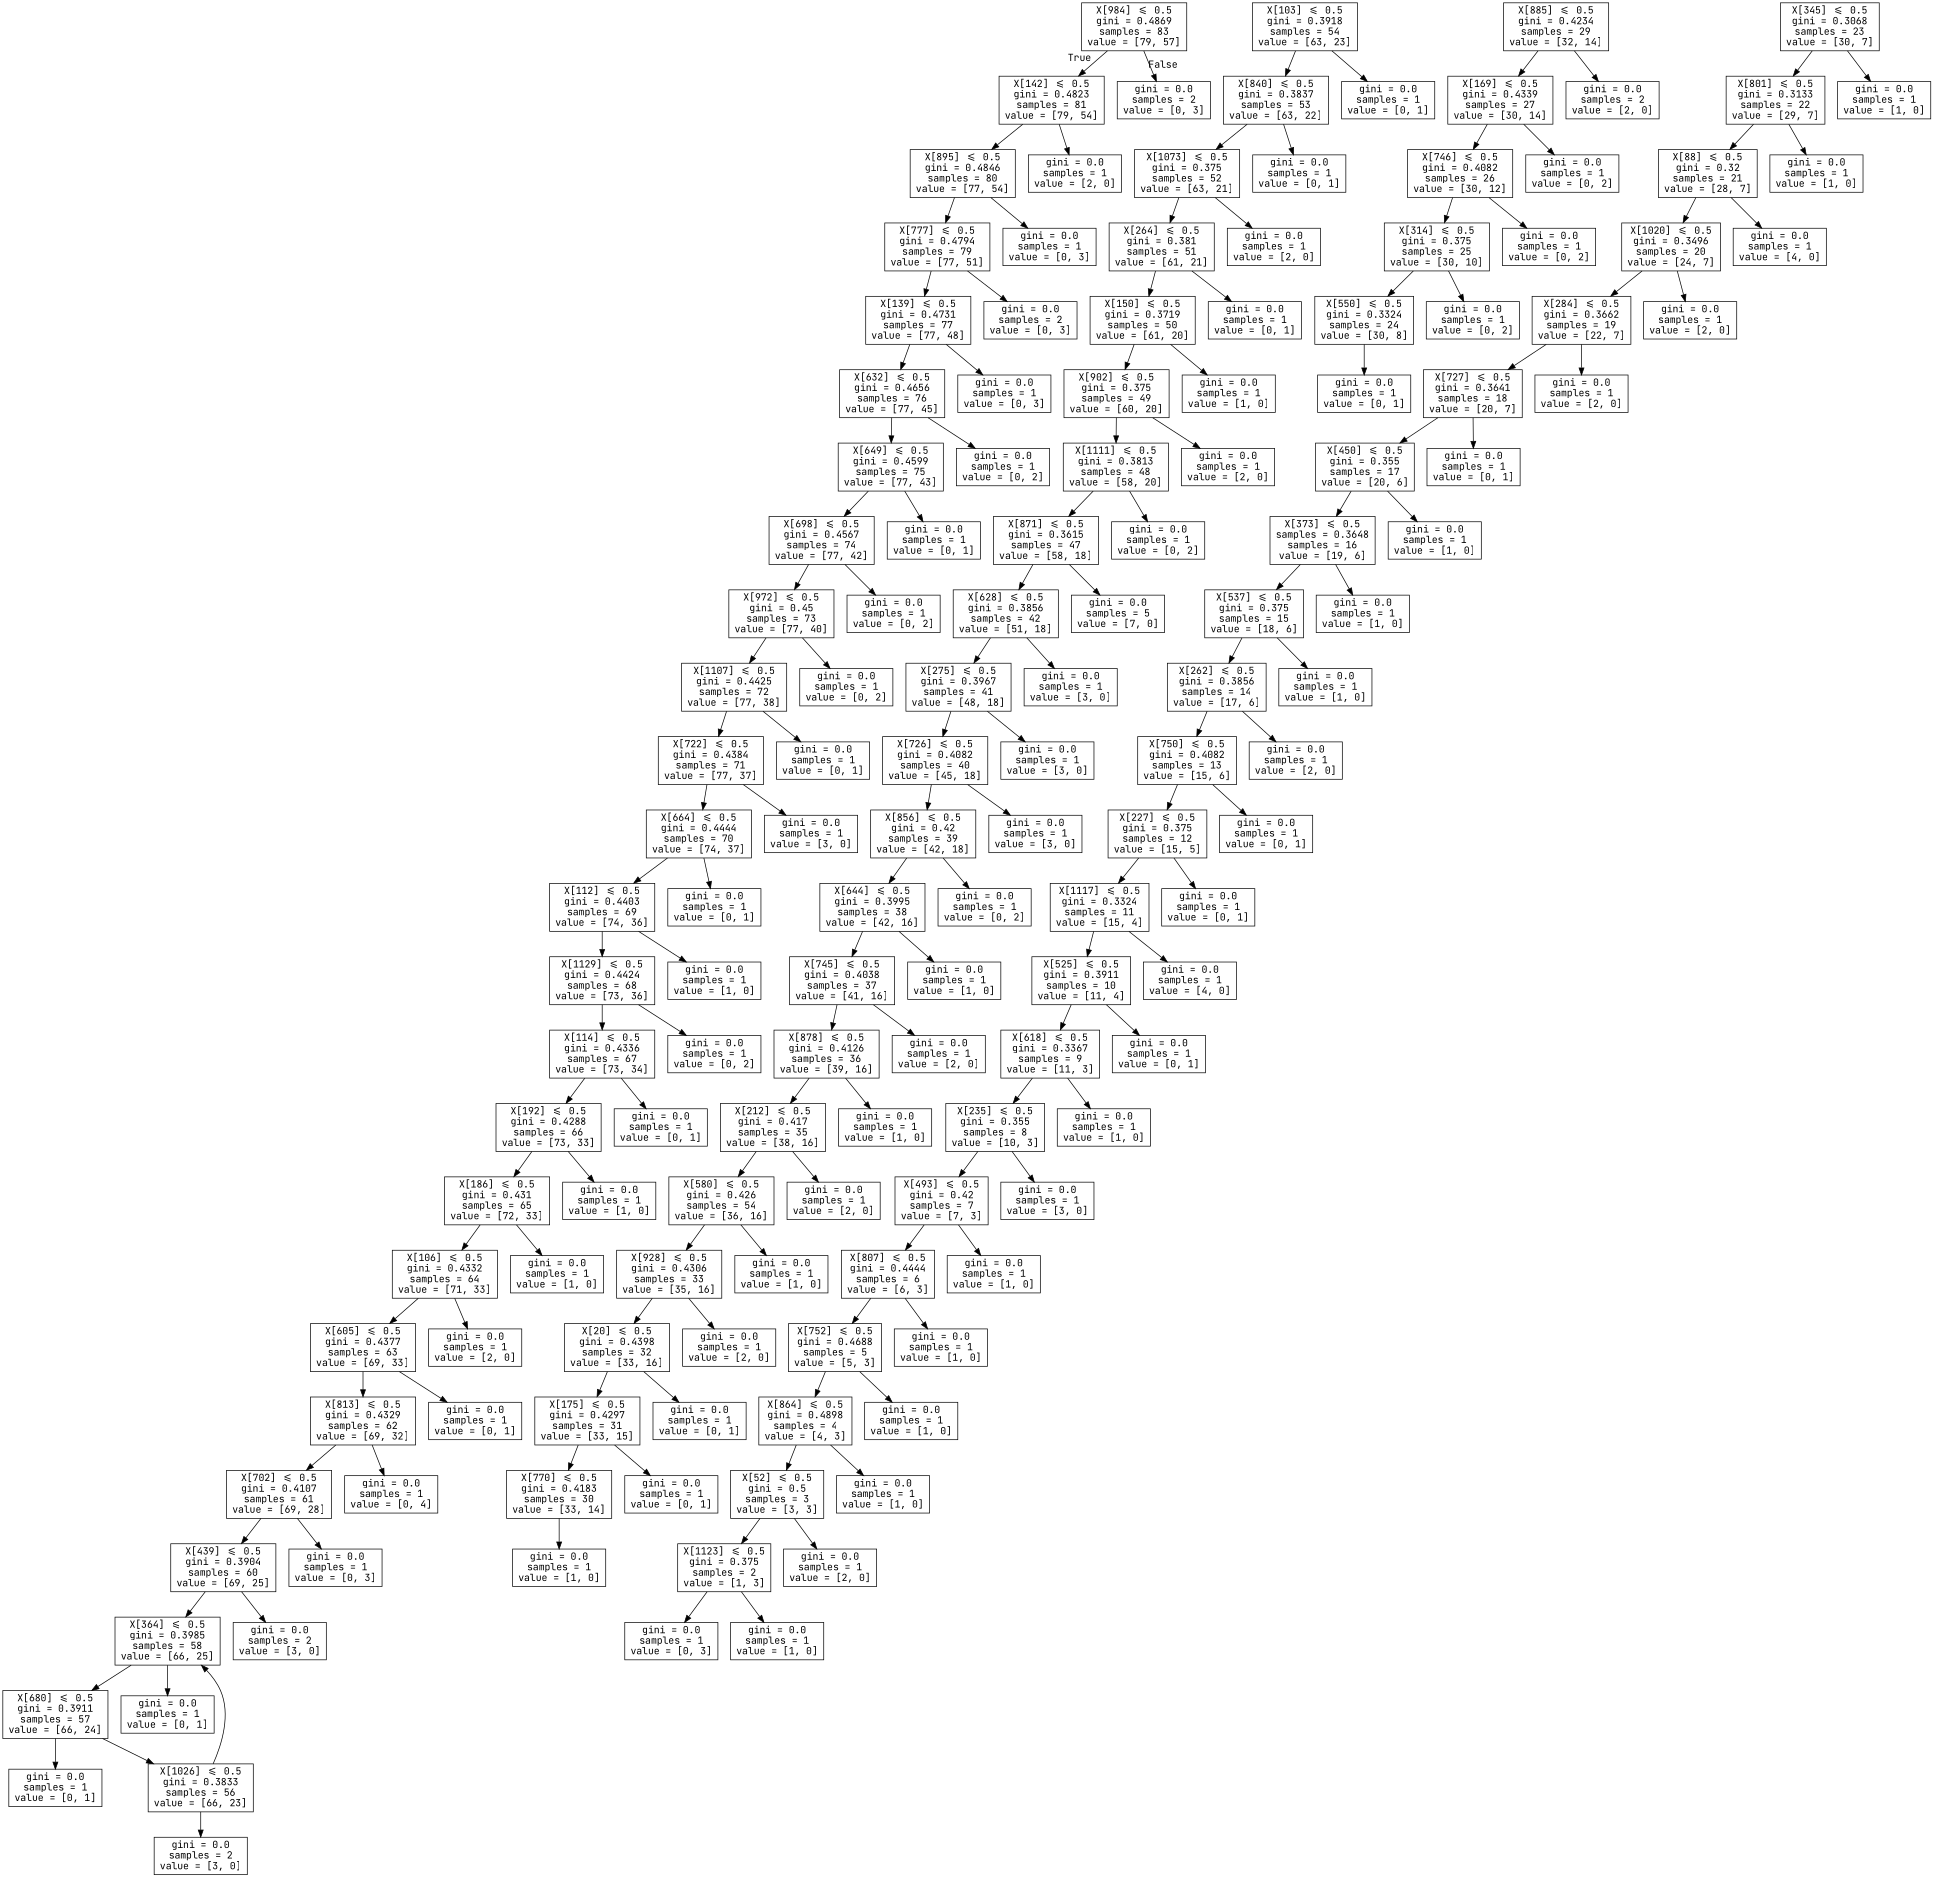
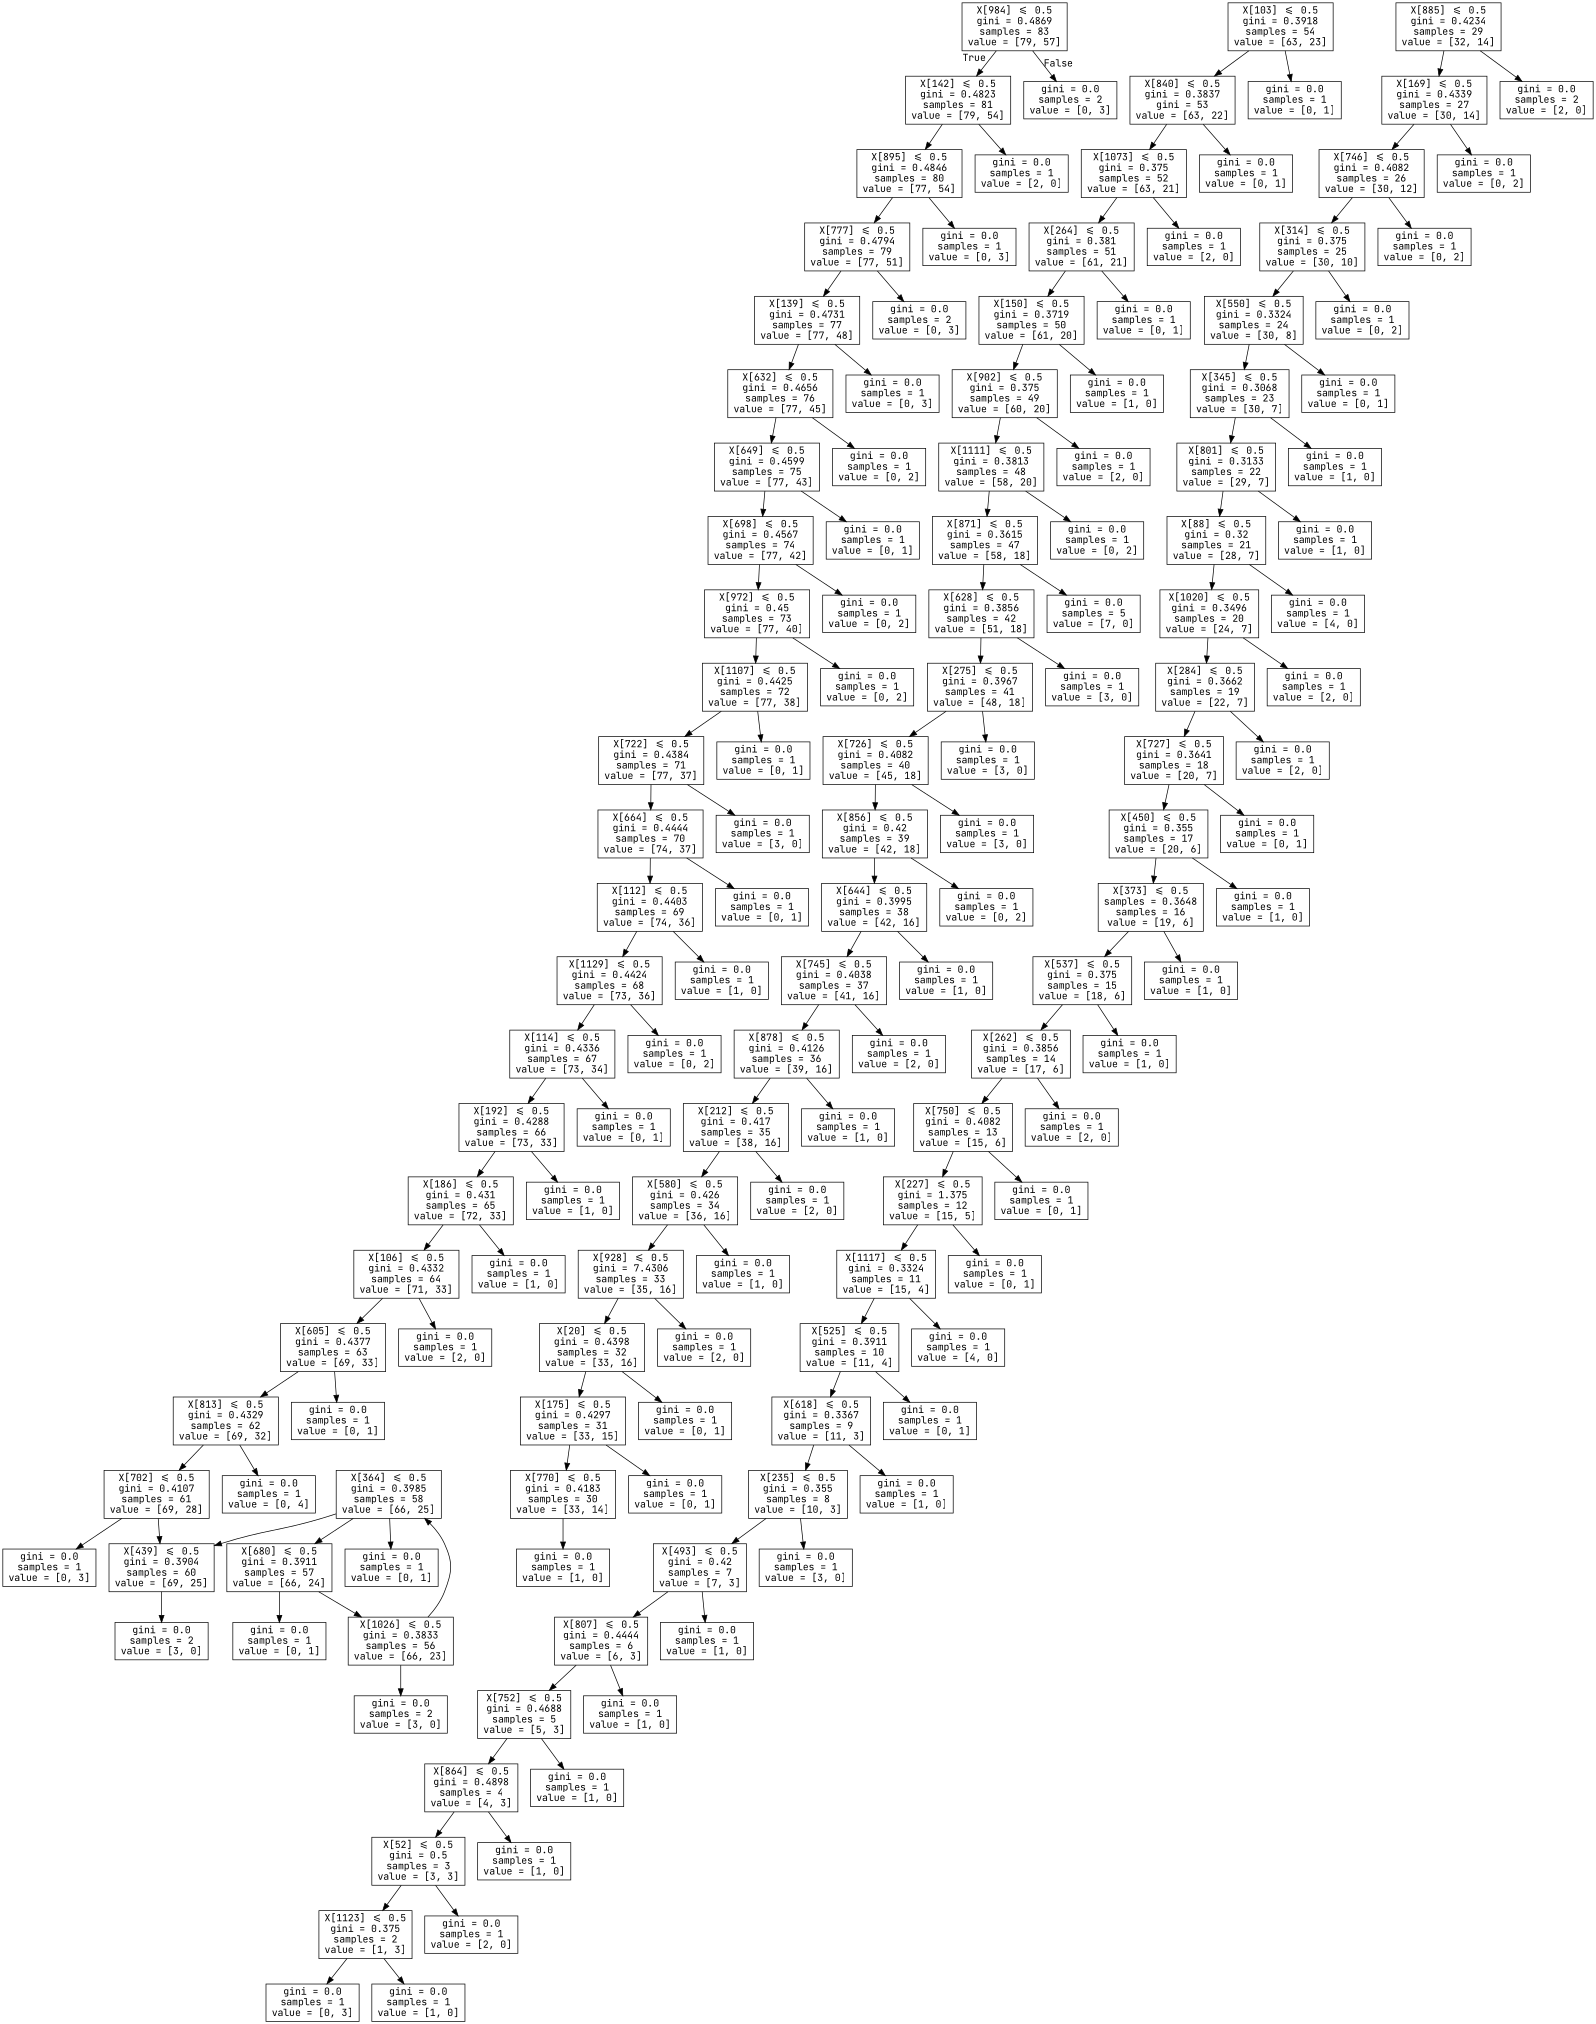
node "X[840] <= 0.5 gini = 0.3837 samples = 53 value = [63, 22]": label "X[840] <= 0.5 gini = 0.3837 samples = 53 value = [63, 22]" -> "X[840] <= 0.5 gini = 0.3837 gini = 53 value = [63, 22]"
edge "X[550] <= 0.5 gini = 0.3324 samples = 24 value = [30, 8]" -> "X[345] <= 0.5 gini = 0.3068 samples = 23 value = [30, 7]": added
node "X[227] <= 0.5 gini = 0.375 samples = 12 value = [15, 5]": label "X[227] <= 0.5 gini = 0.375 samples = 12 value = [15, 5]" -> "X[227] <= 0.5 gini = 1.375 samples = 12 value = [15, 5]"
node "X[580] <= 0.5 gini = 0.426 samples = 54 value = [36, 16]": label "X[580] <= 0.5 gini = 0.426 samples = 54 value = [36, 16]" -> "X[580] <= 0.5 gini = 0.426 samples = 34 value = [36, 16]"
node "X[928] <= 0.5 gini = 0.4306 samples = 33 value = [35, 16]": label "X[928] <= 0.5 gini = 0.4306 samples = 33 value = [35, 16]" -> "X[928] <= 0.5 gini = 7.4306 samples = 33 value = [35, 16]"
edge "X[439] <= 0.5 gini = 0.3904 samples = 60 value = [69, 25]" -> "X[364] <= 0.5 gini = 0.3985 samples = 58 value = [66, 25]": reversed
